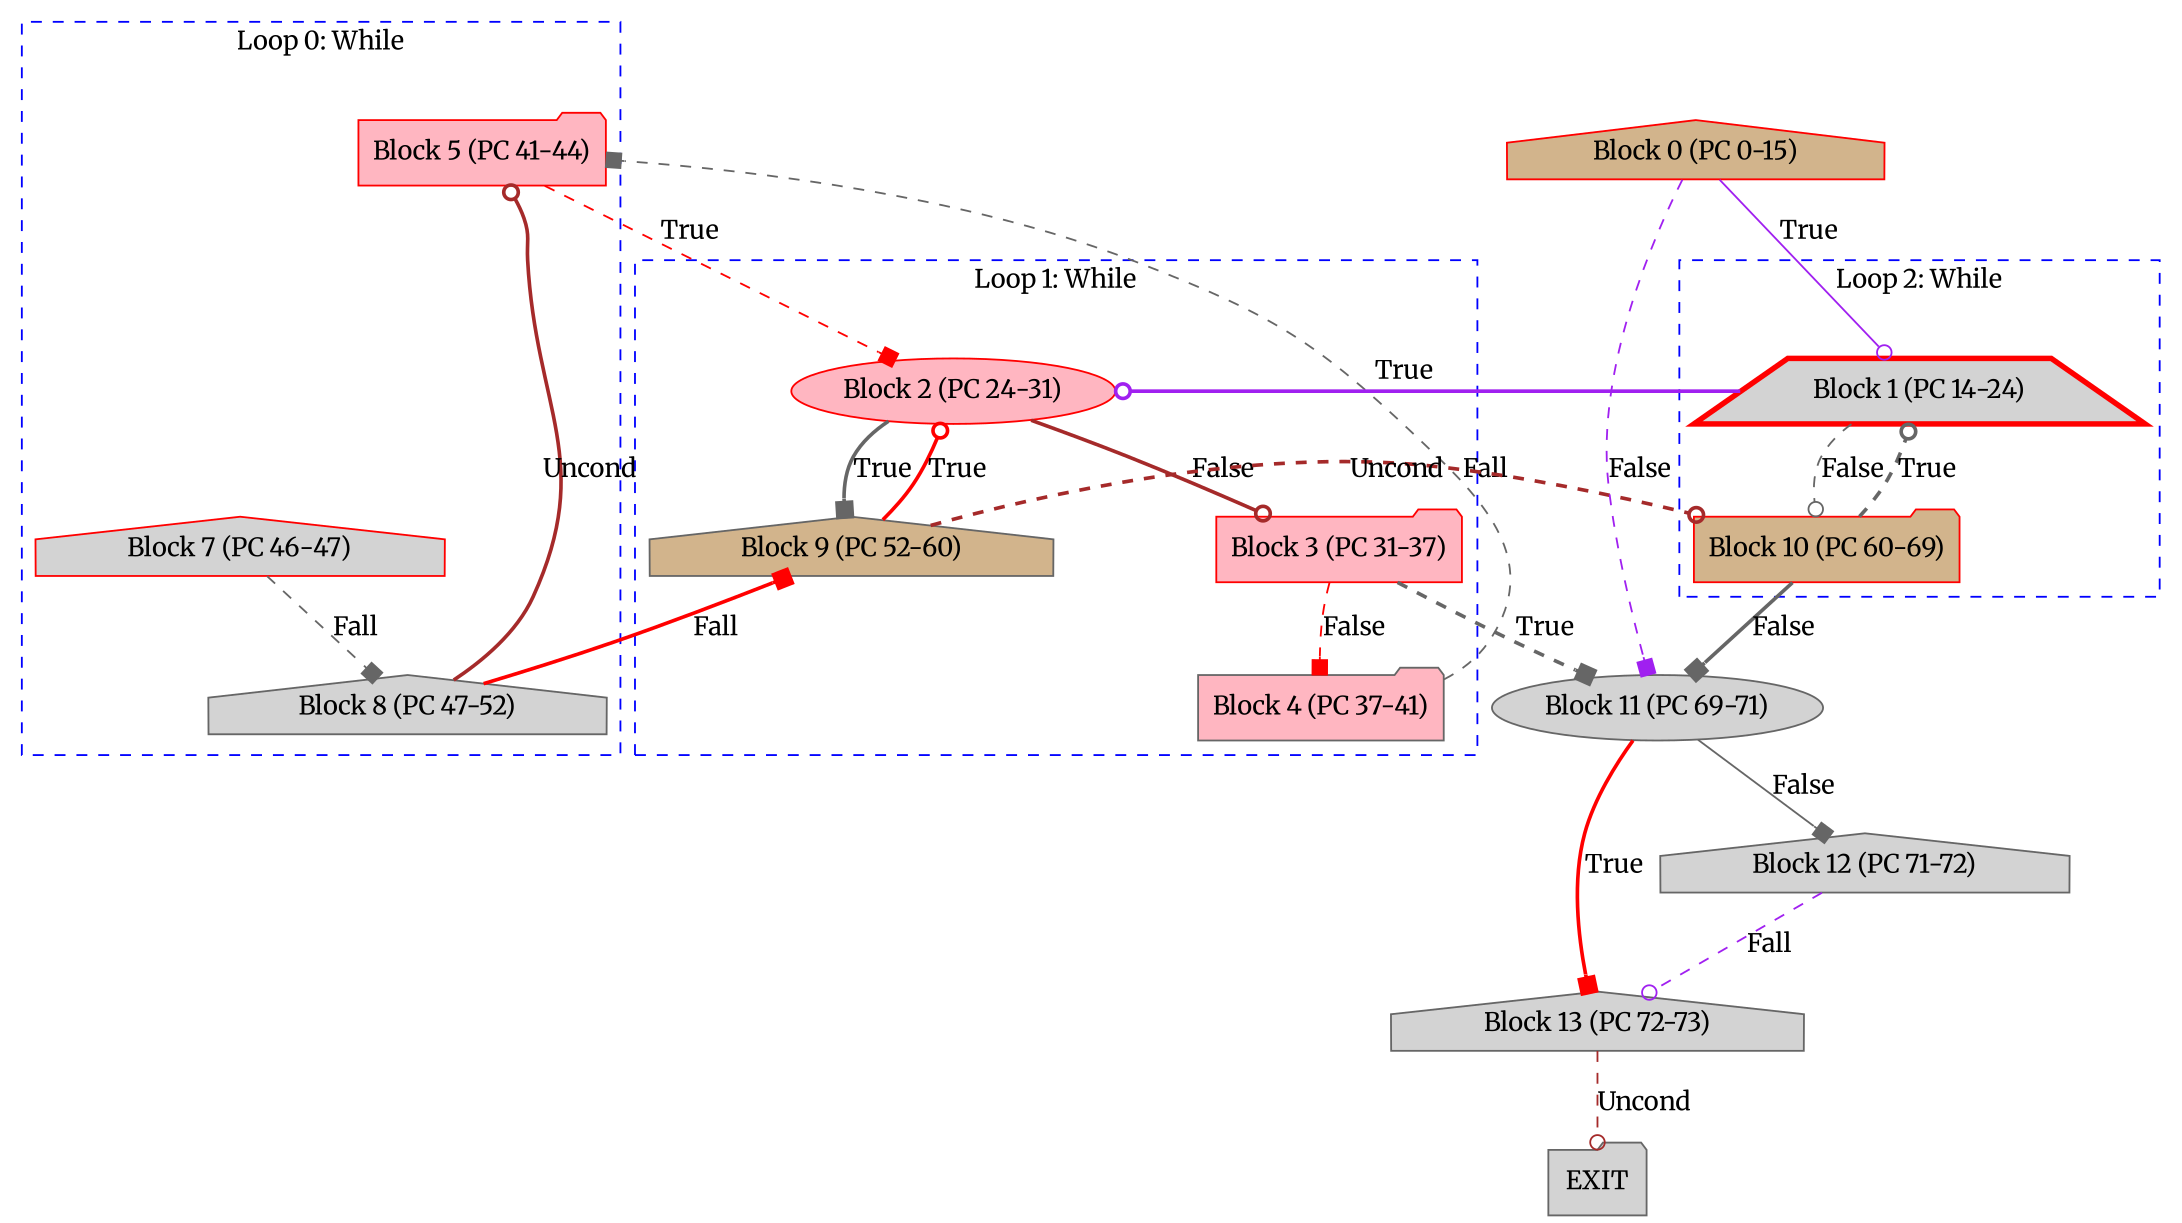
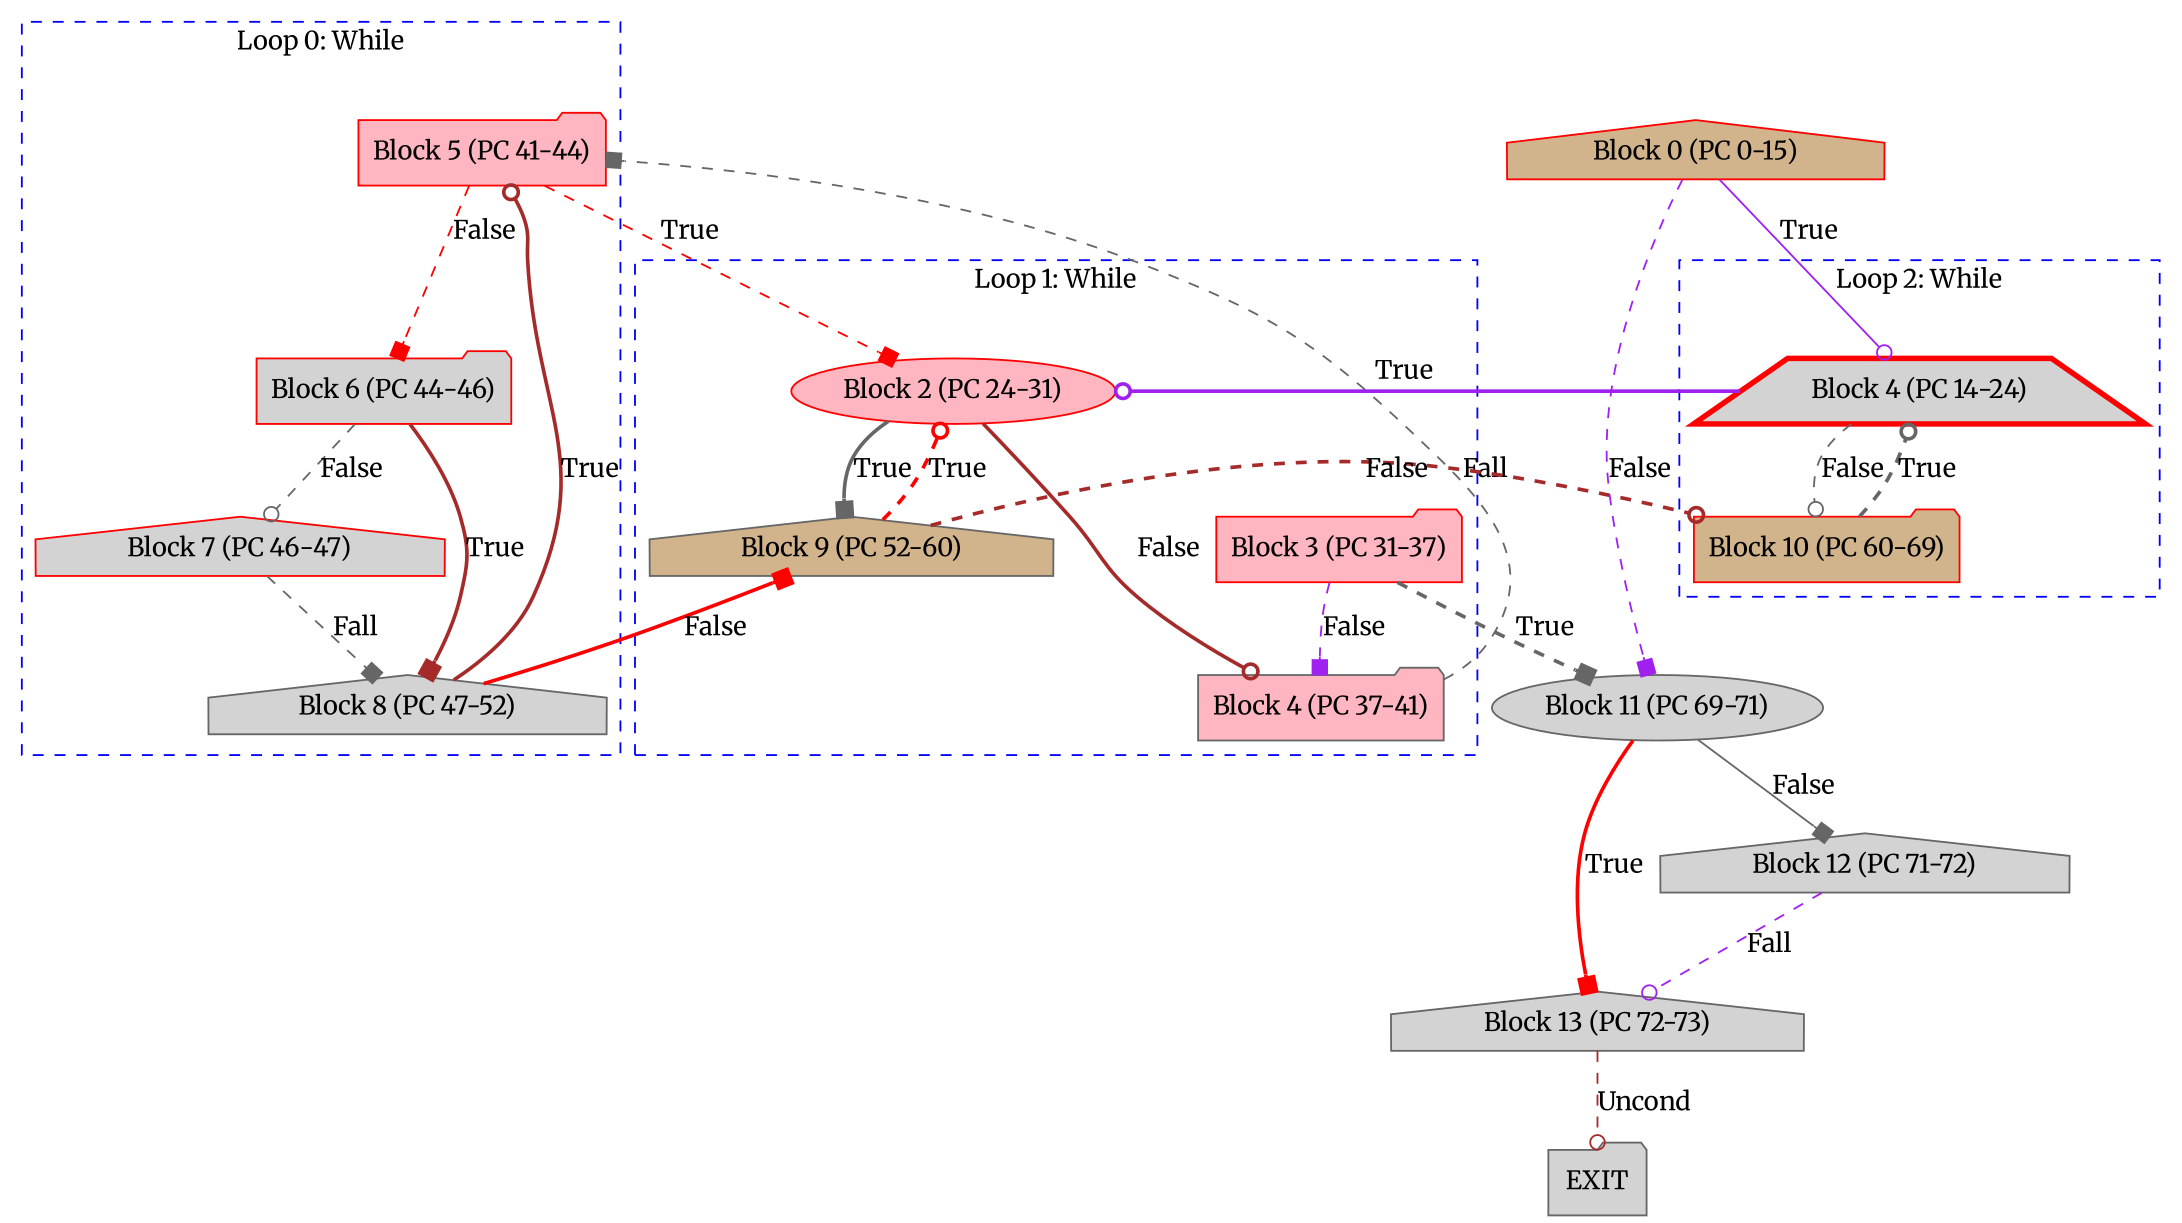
node "Block 6 (PC 44-46)": added
node "Block 1 (PC 14-24)": label "Block 1 (PC 14-24)" -> "Block 4 (PC 14-24)"
edge "Block 2 (PC 24-31)" -> "Block 3 (PC 31-37)": now "Block 2 (PC 24-31)" -> "Block 4 (PC 37-41)"
edge "Block 8 (PC 47-52)" -> "Block 5 (PC 41-44)": label "Uncond" -> "True"
edge "Block 9 (PC 52-60)" -> "Block 10 (PC 60-69)": label "Uncond" -> "False"
edge "Block 9 (PC 52-60)" -> "Block 2 (PC 24-31)": style bold -> dashed
edge "Block 3 (PC 31-37)" -> "Block 4 (PC 37-41)": color red -> purple
edge "Block 10 (PC 60-69)" -> "Block 11 (PC 69-71)": removed, label "False"
edge "Block 8 (PC 47-52)" -> "Block 9 (PC 52-60)": label "Fall" -> "False"
